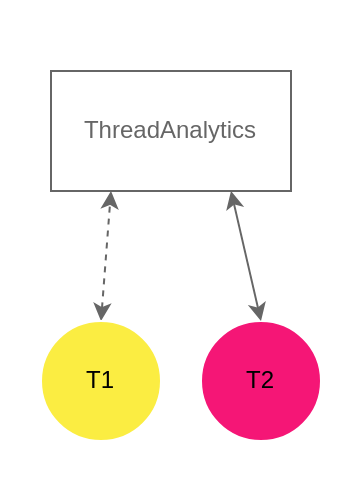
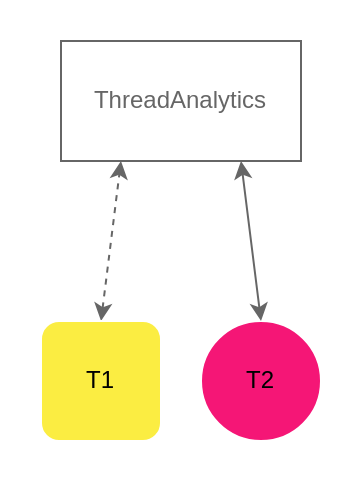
node "ThreadAnalytics": moved (171, 131) -> (181, 101)
node "T1": shape ellipse -> rounded rectangle
